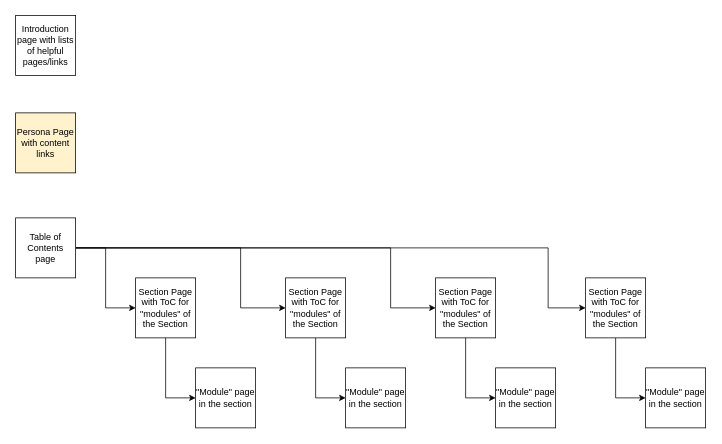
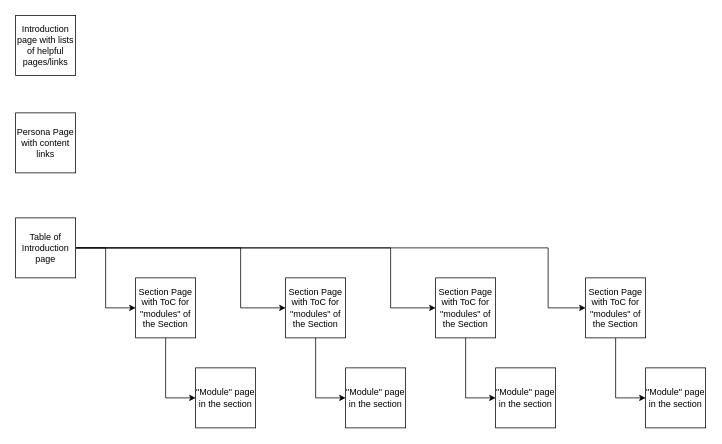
node "Persona Page with content links": fillcolor #fff2cc -> #ffffff
node "Table of Contents page": label "Table of Contents page" -> "Table of Introduction page"
